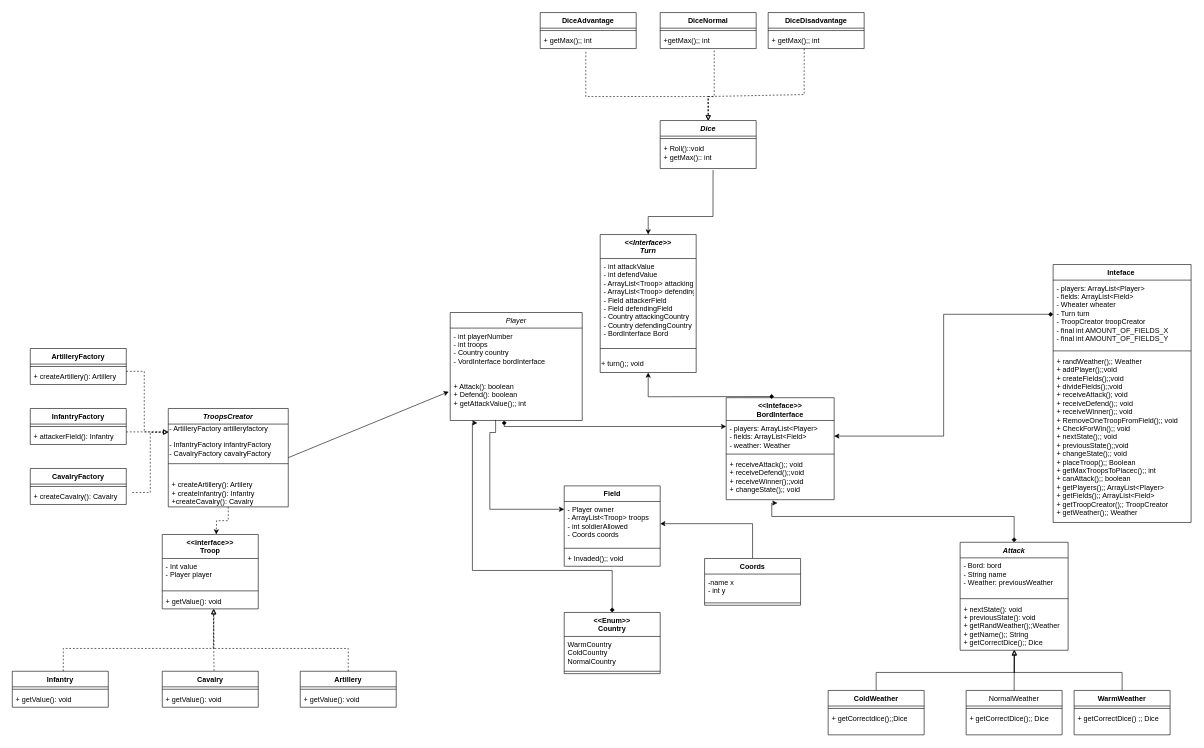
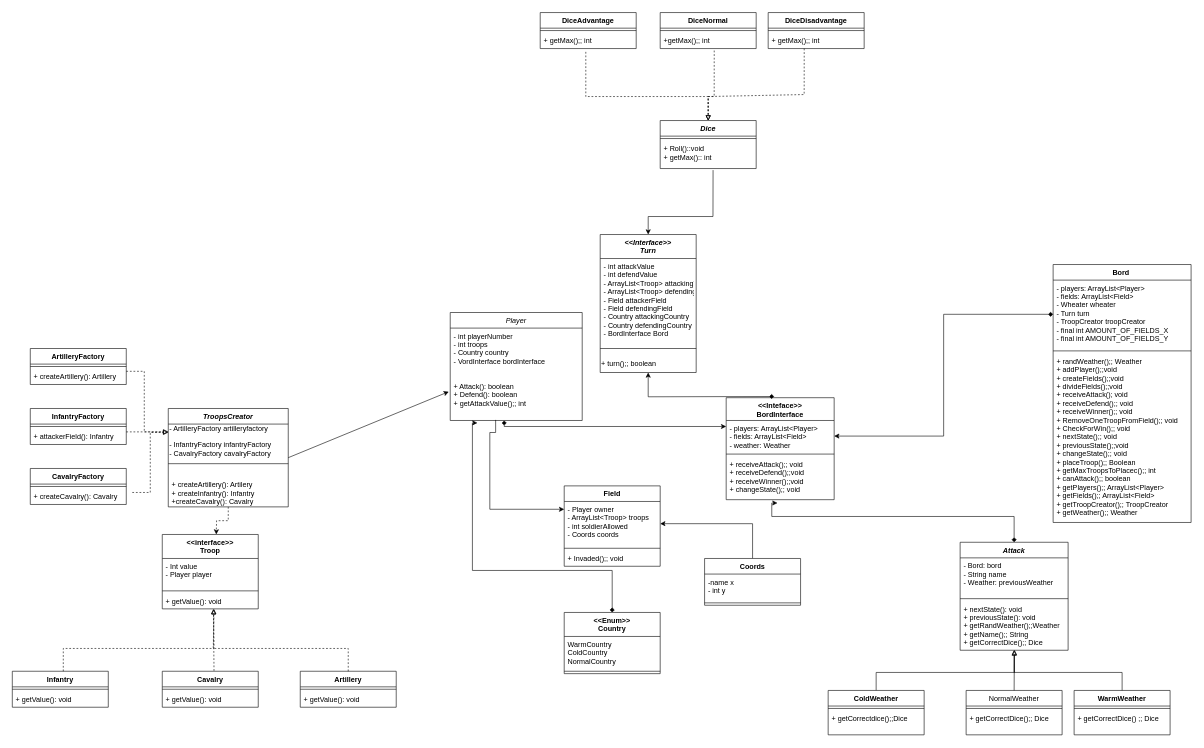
node "Inteface": label "Inteface" -> "Bord"
node "+ turn();; void": label "+ turn();; void" -> "+ turn();; boolean"
